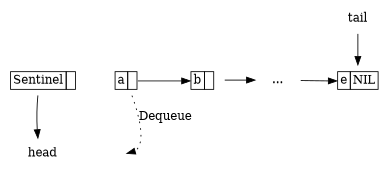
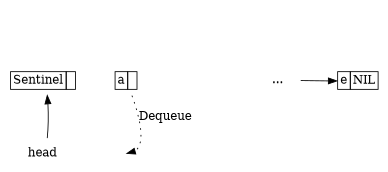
node "tail": removed
node "b": removed
edge "Sentinel" -> "head": reversed
